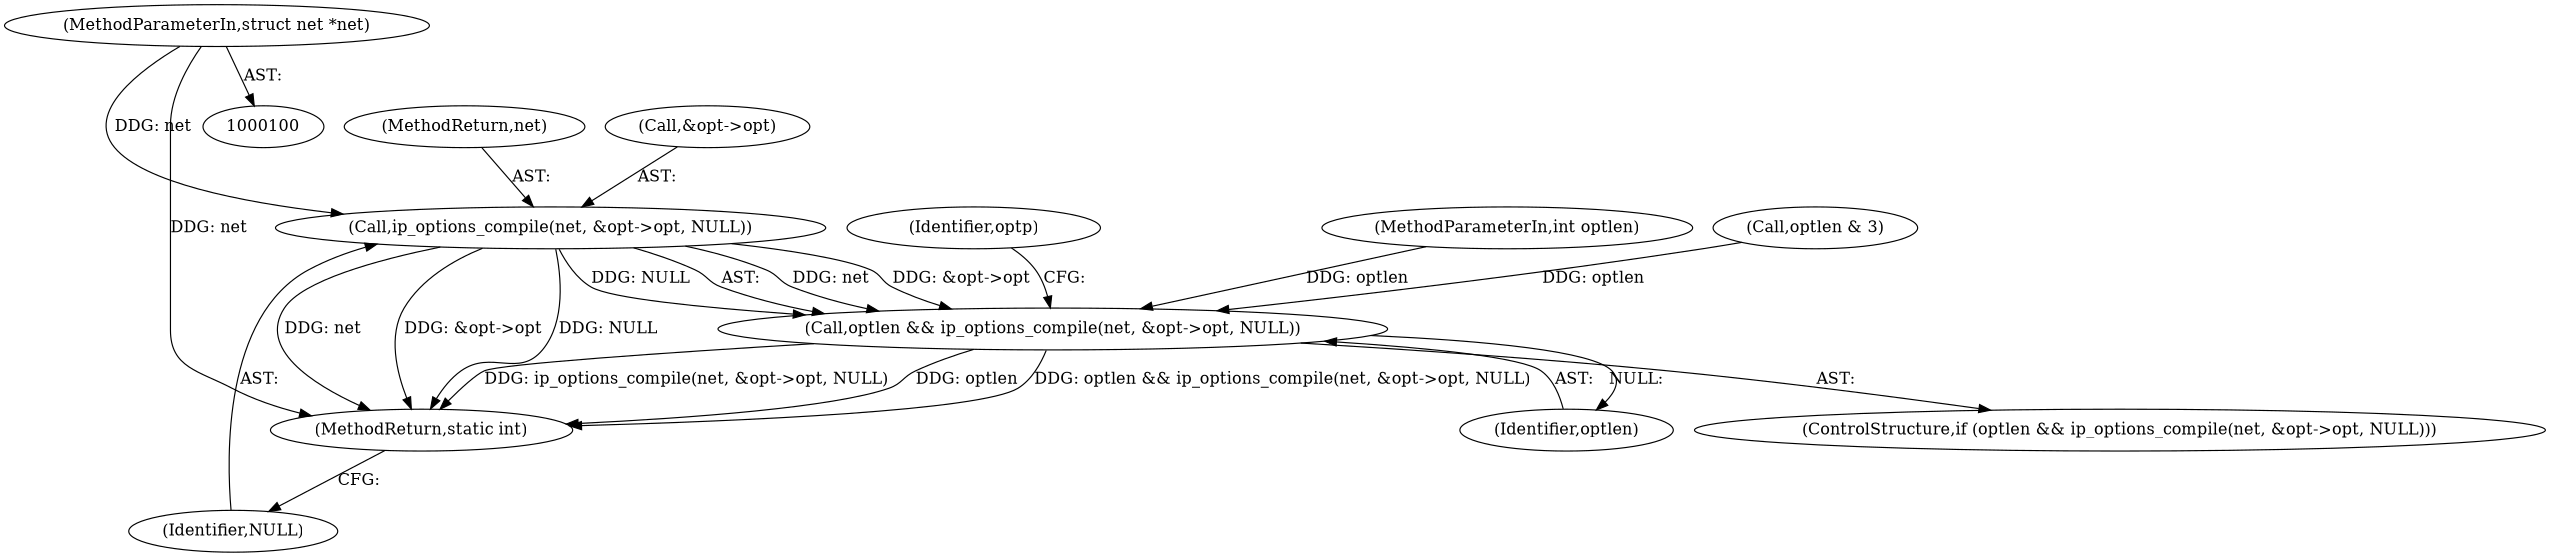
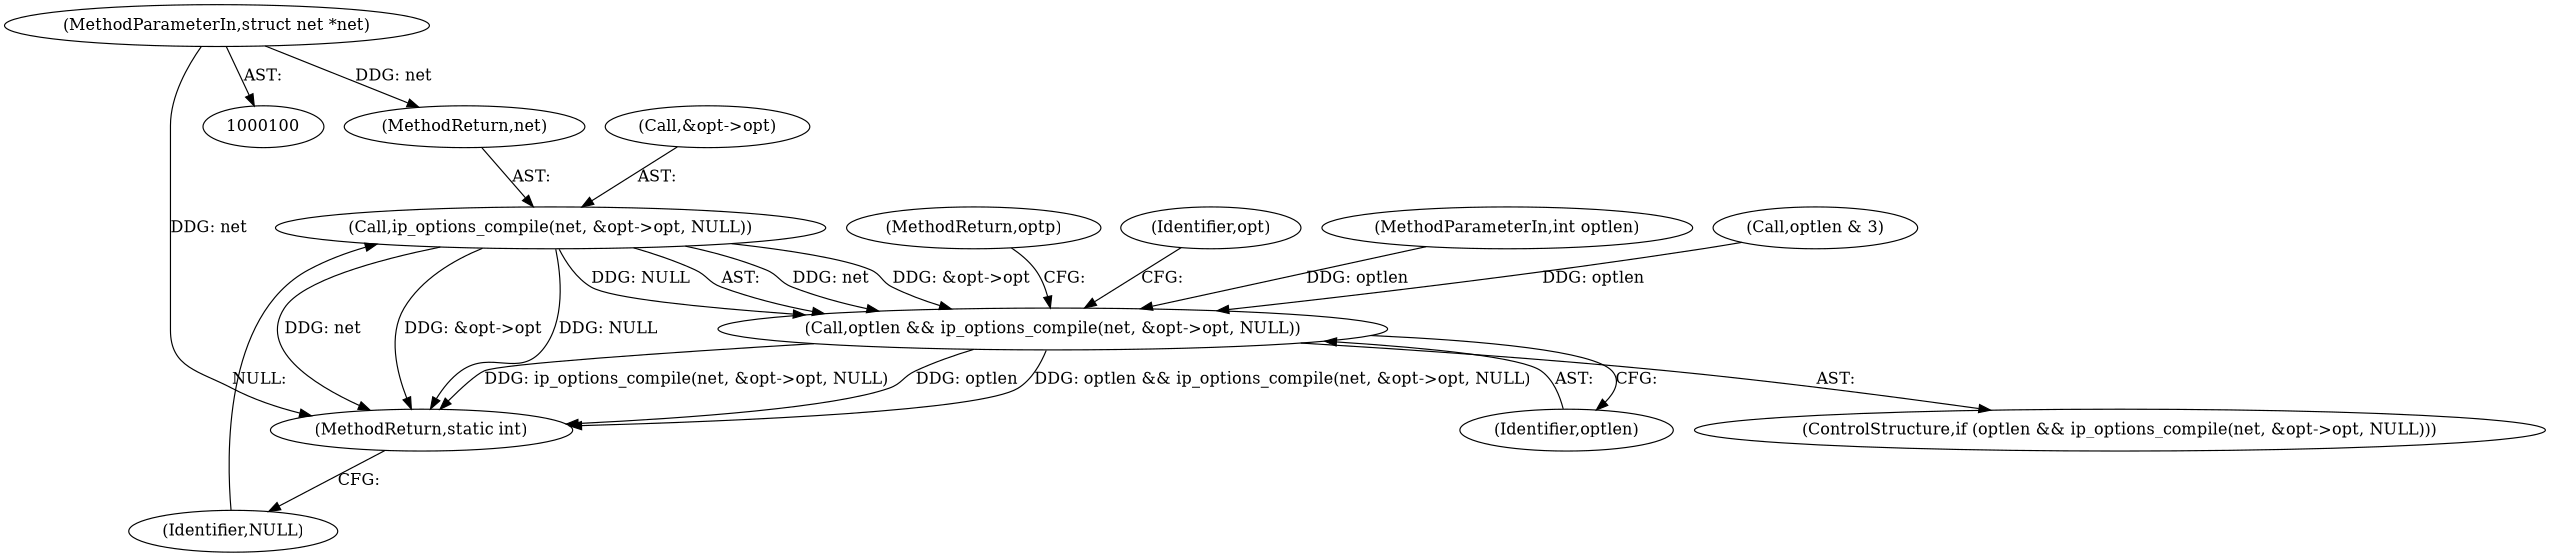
edge "(MethodParameterIn,struct net *net)" -> "(Call,ip_options_compile(net, &opt->opt, NULL))": now "(MethodParameterIn,struct net *net)" -> "(MethodReturn,net)"
node "(Identifier,optp)": label "(Identifier,optp)" -> "(MethodReturn,optp)"
node "(Identifier,opt)": added
edge "(Identifier,NULL)" -> "(Call,ip_options_compile(net, &opt->opt, NULL))": label "AST: " -> "NULL: "
edge "(Call,optlen && ip_options_compile(net, &opt->opt, NULL))" -> "(Identifier,optlen)": label "NULL: " -> "CFG: "
